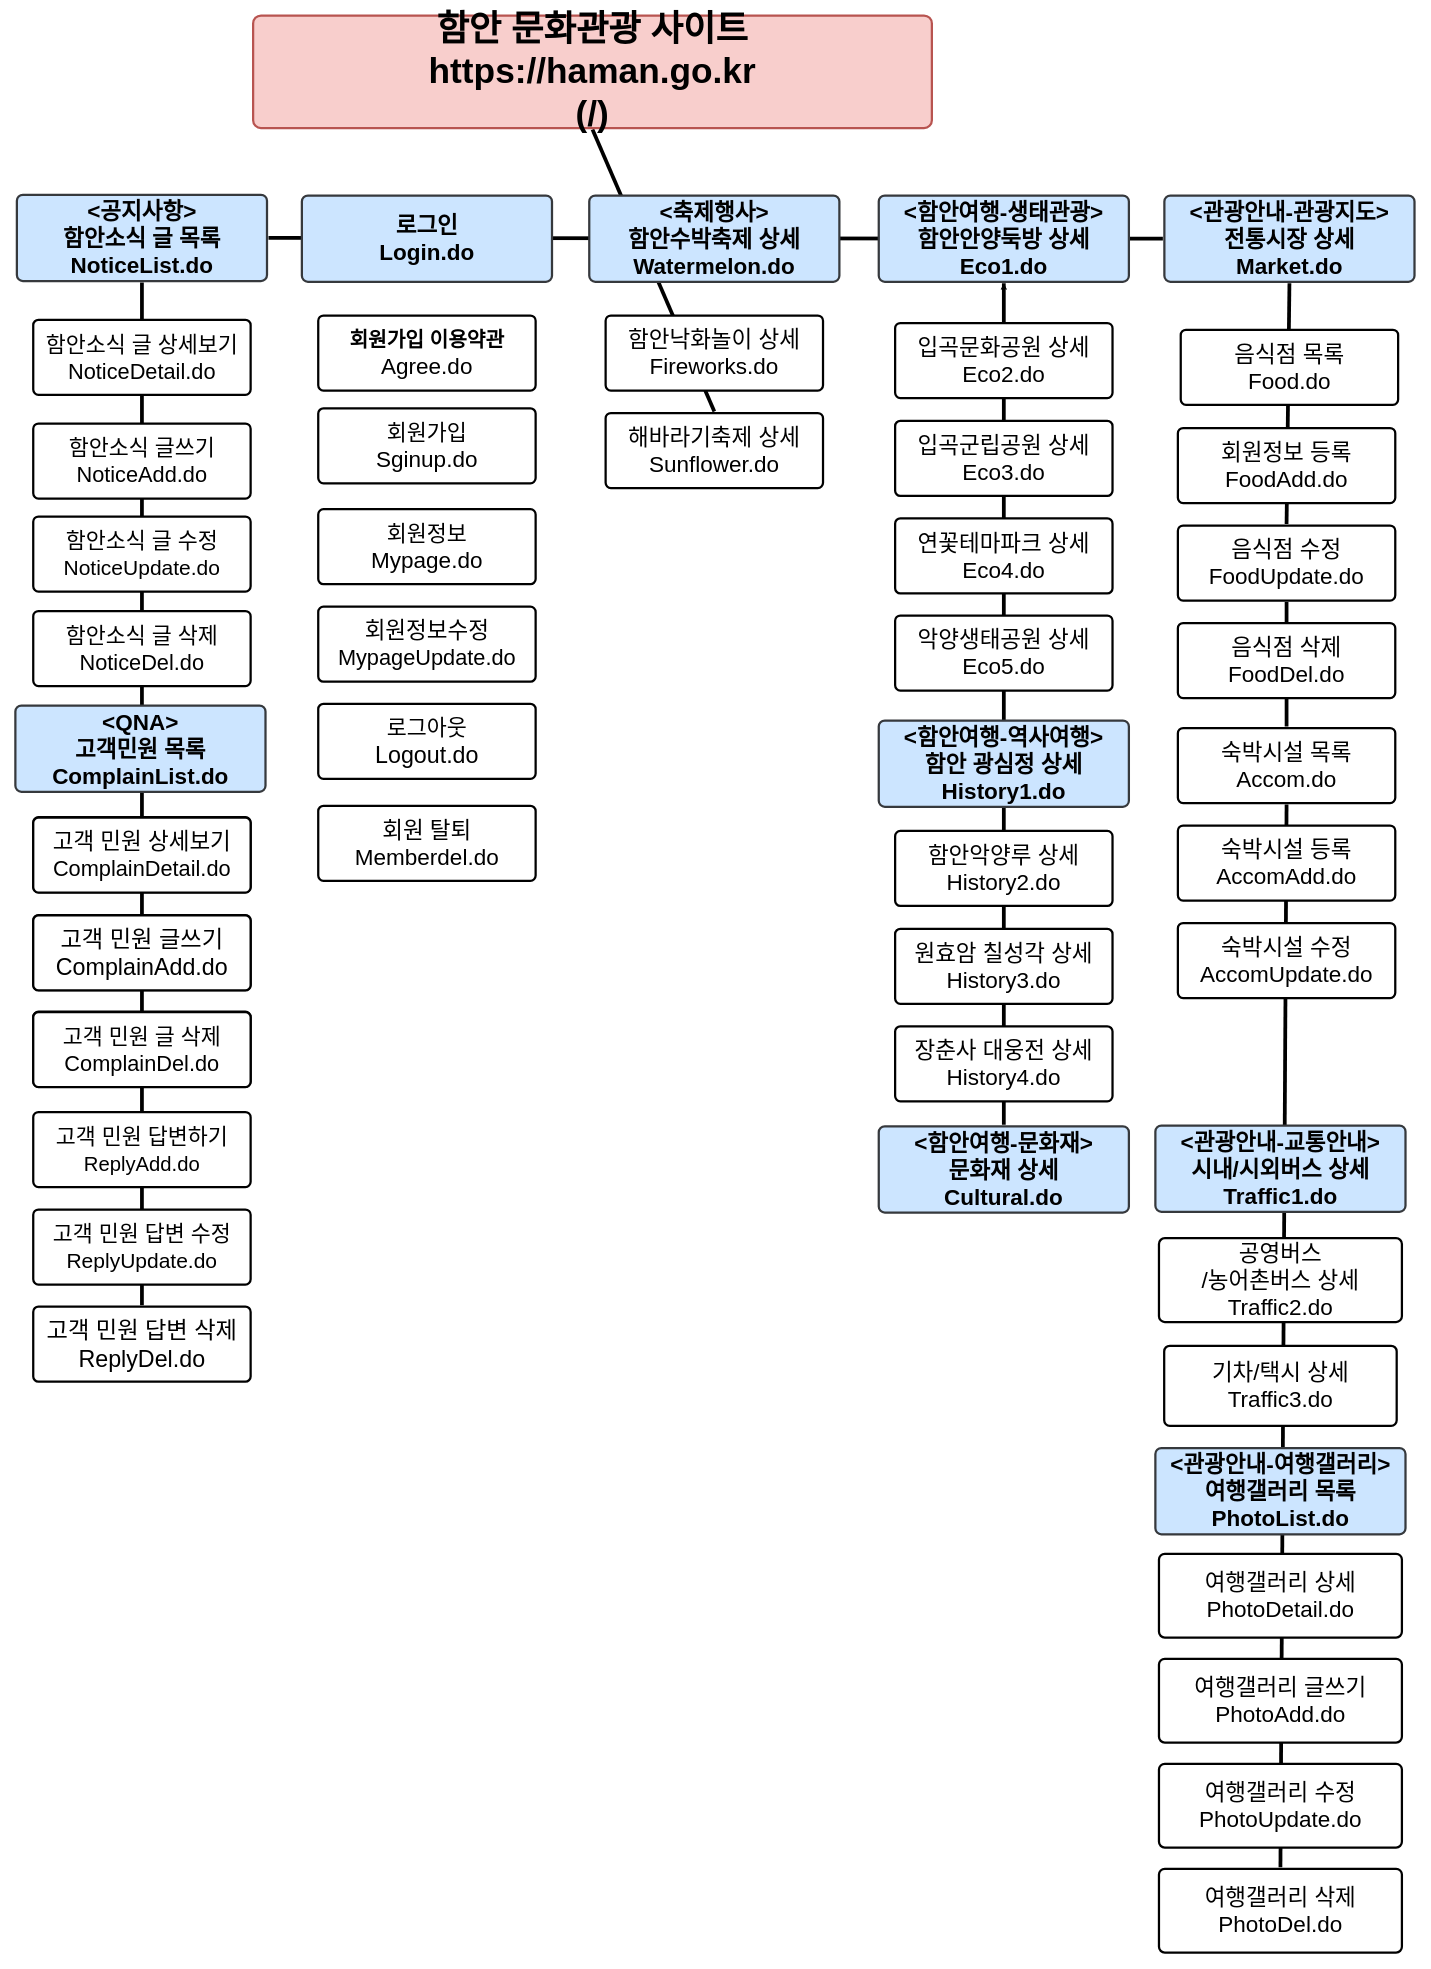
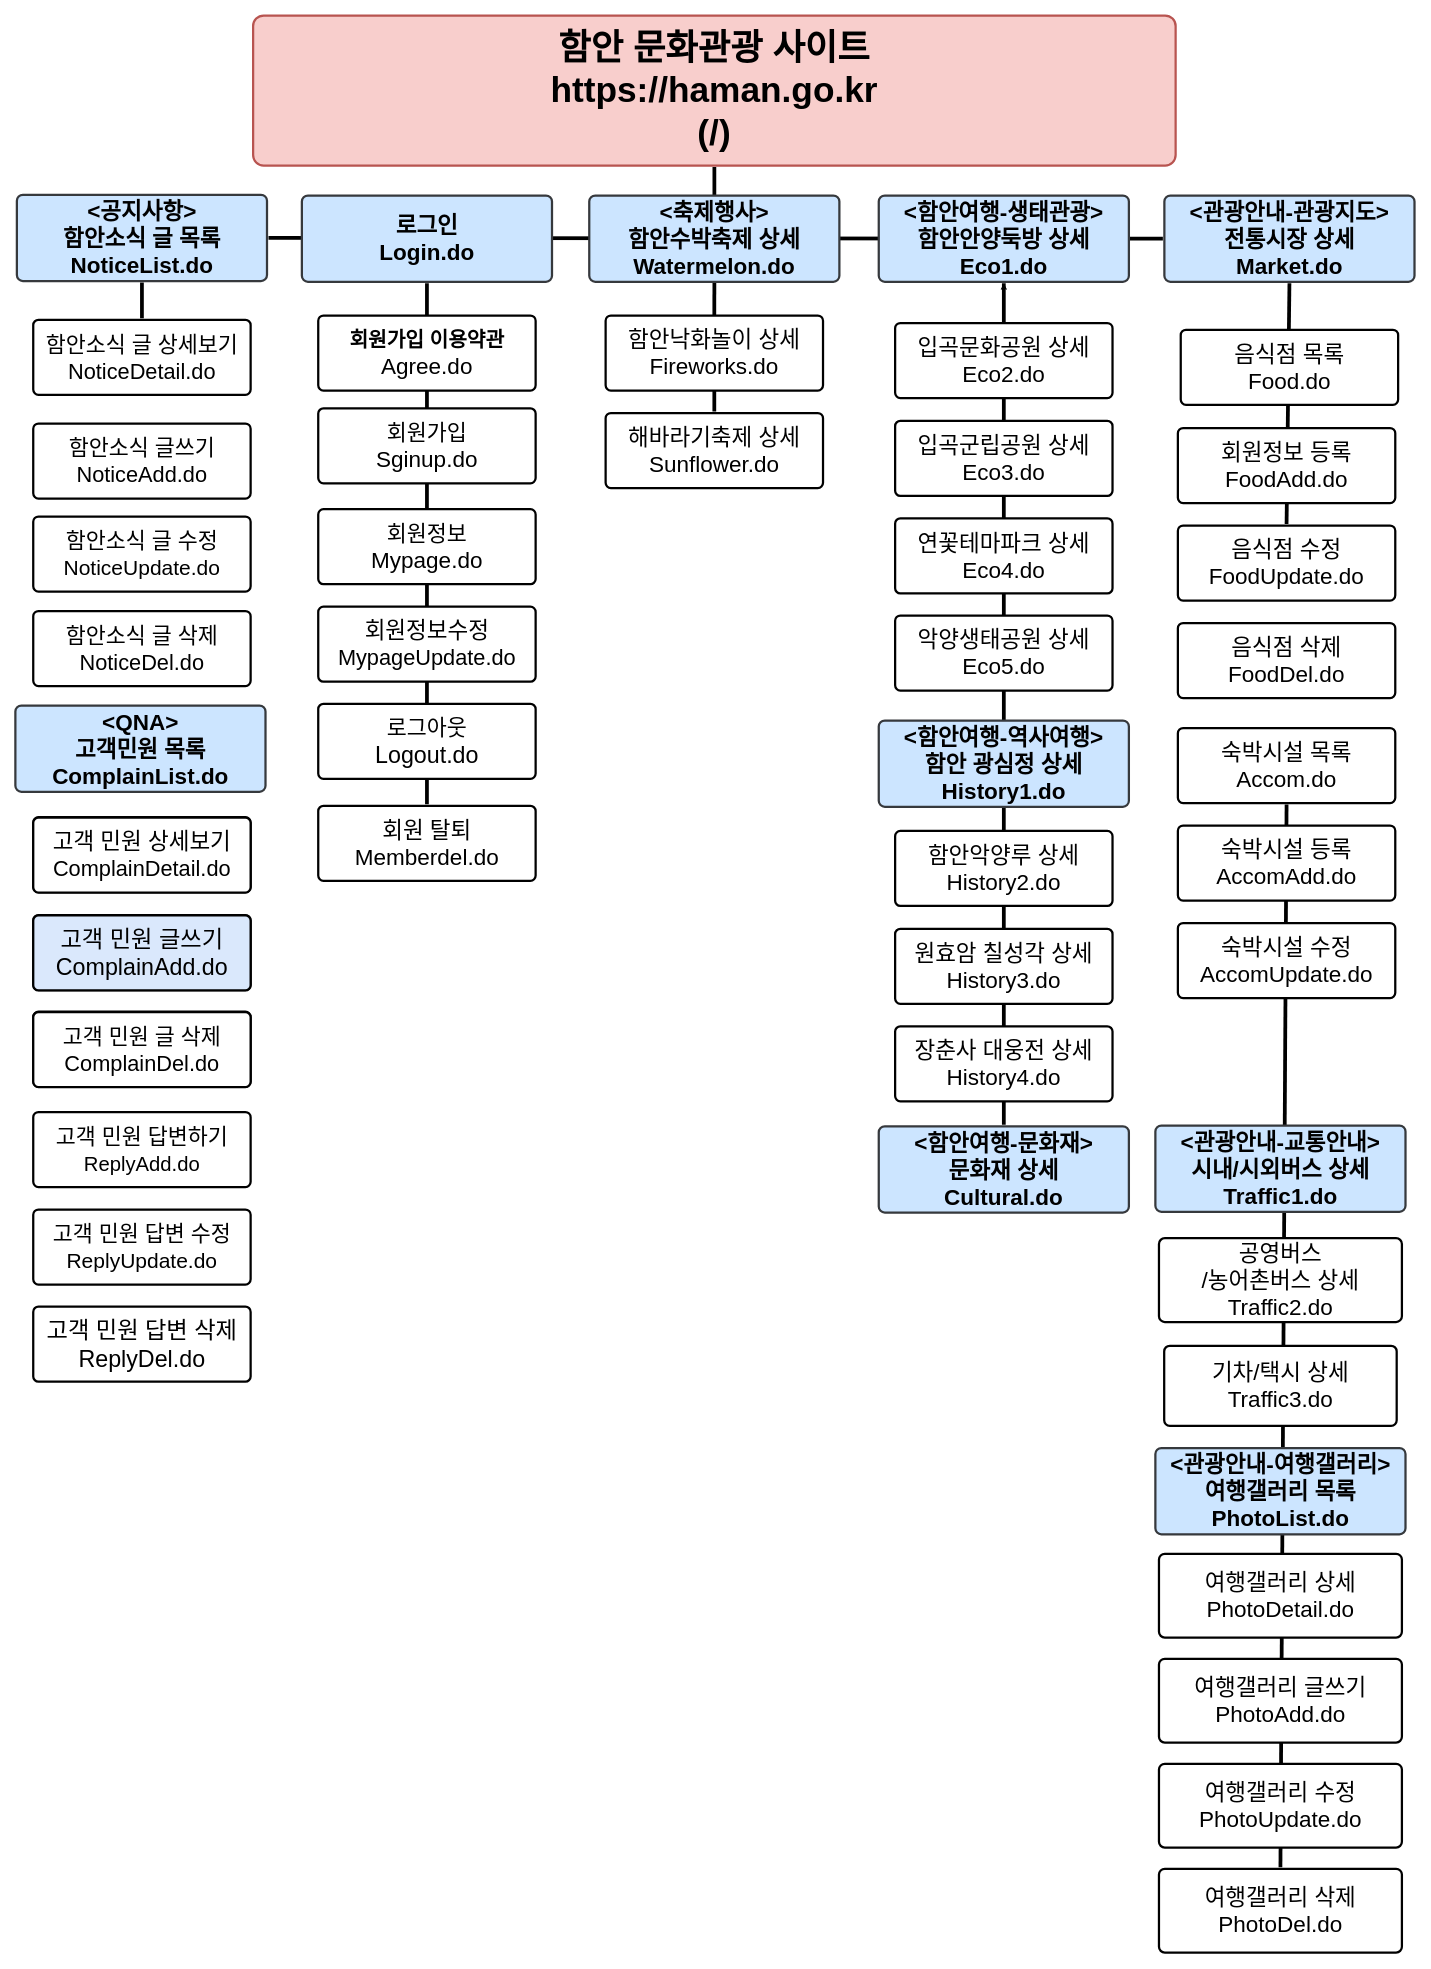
node "함안 문화관광 사이트 https://haman.go.kr (/)": size 679x113 -> 923x150
edge "로그인Login.do" -- "회원 탈퇴 Memberdel.do": added
edge "<공지사항> 함안소식 글 목록 NoticeList.do" -- "고객 민원 답변 삭제 ReplyDel.do": now "<공지사항> 함안소식 글 목록 NoticeList.do" -- "함안소식 글 상세보기 NoticeDetail.do"
edge "음식점 수정 FoodUpdate.do" -- "숙박시설 목록 Accom.do": removed
node "고객 민원 글쓰기 ComplainAdd.do": fillcolor #ffffff -> #dae8fc
